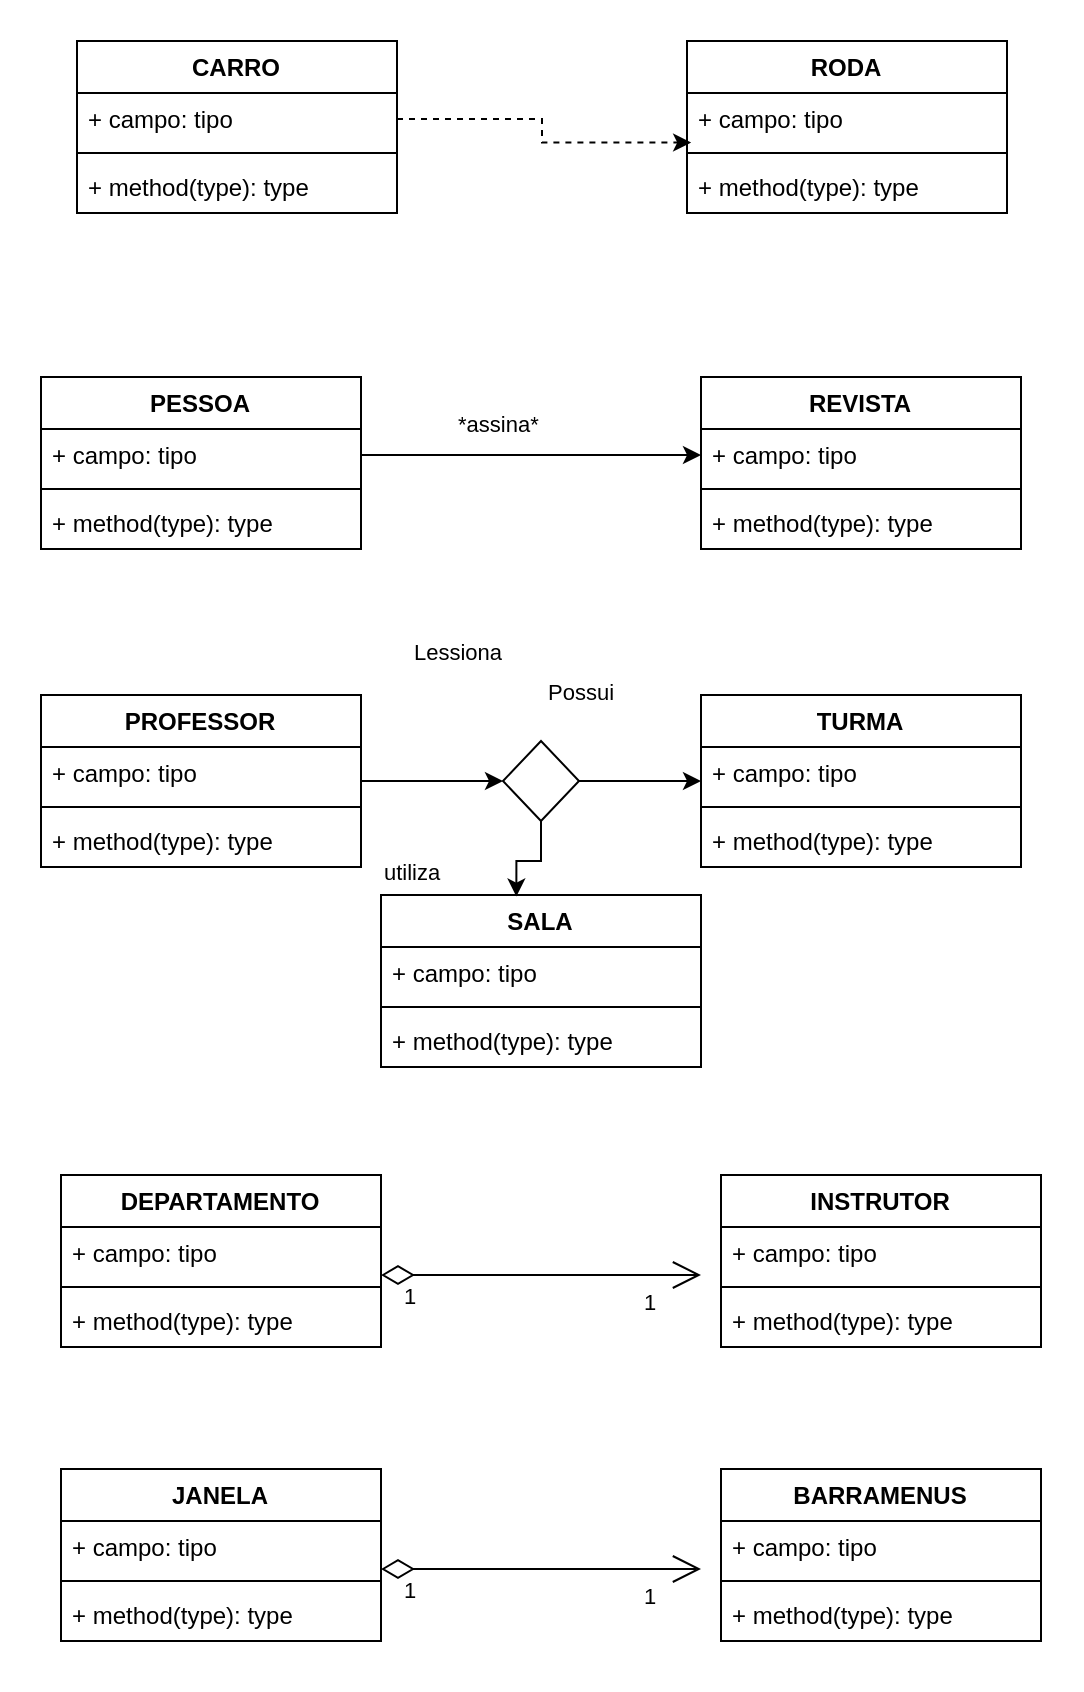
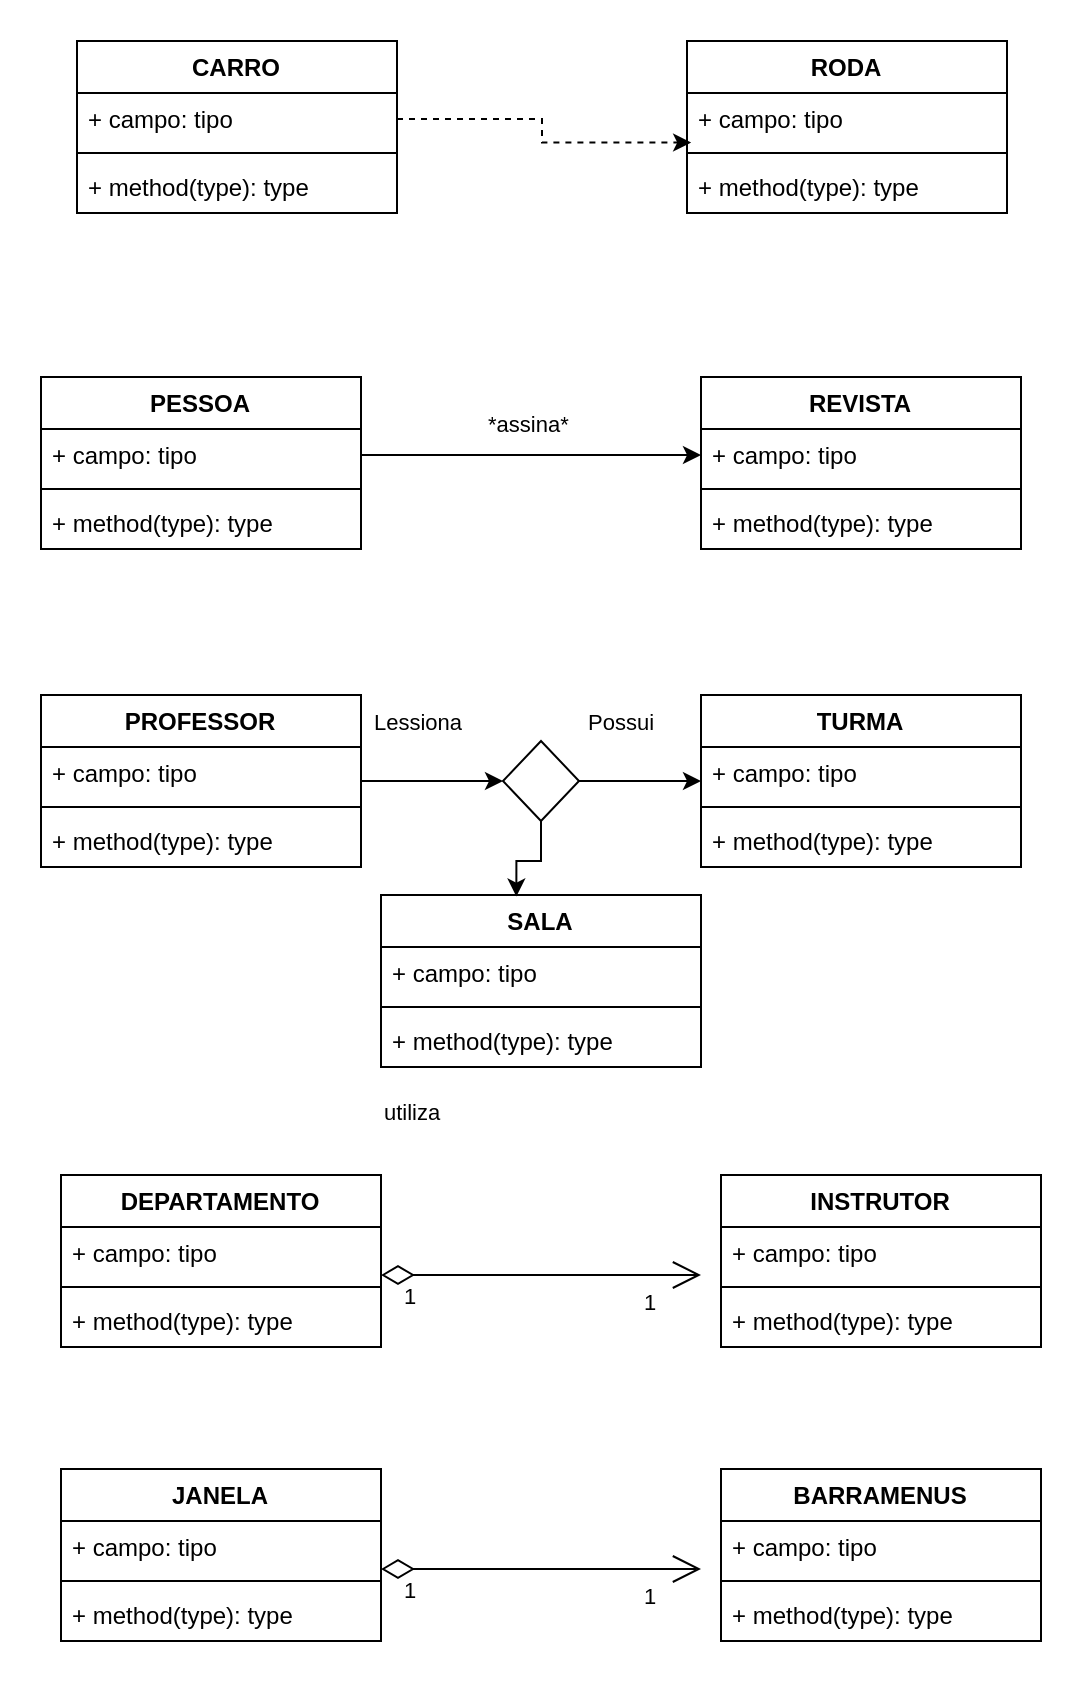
node "*assina*": moved (495, 417) -> (525, 417)
node "Lessiona": moved (451, 645) -> (411, 715)
node "Possui": moved (585, 685) -> (625, 715)
node "utiliza": moved (421, 865) -> (421, 1105)
